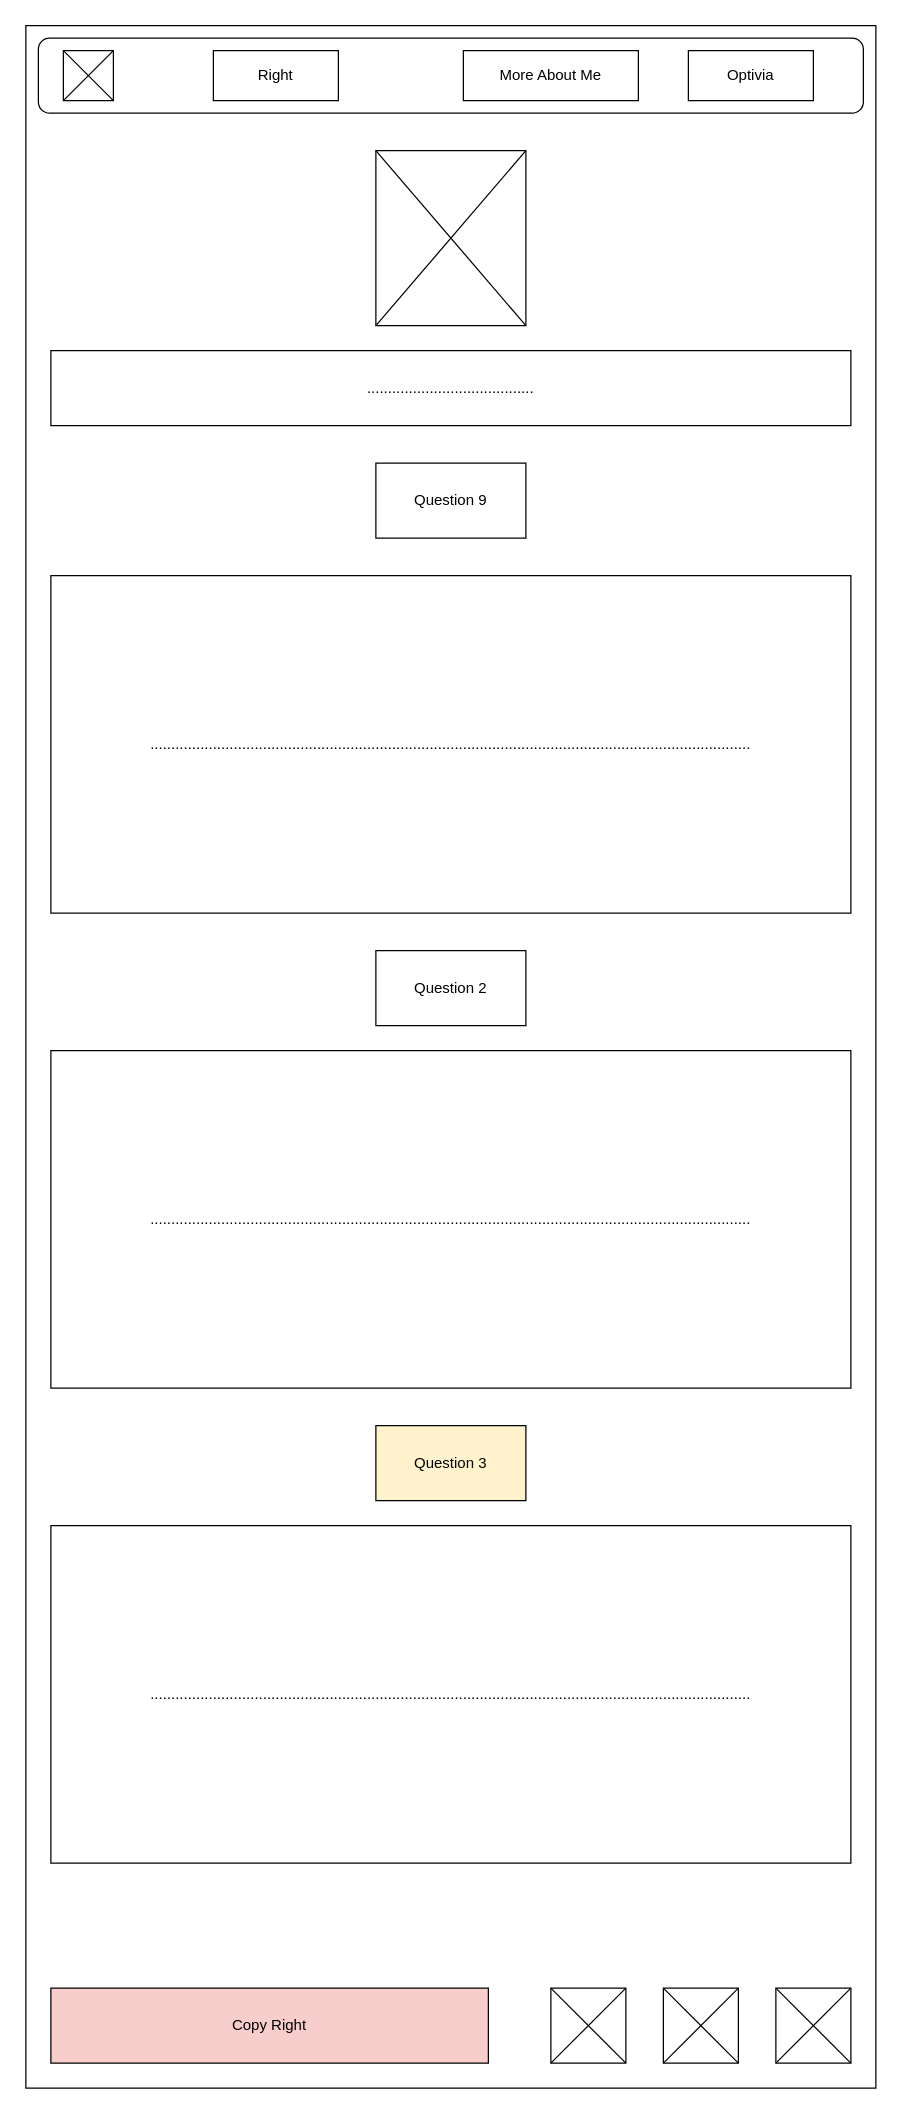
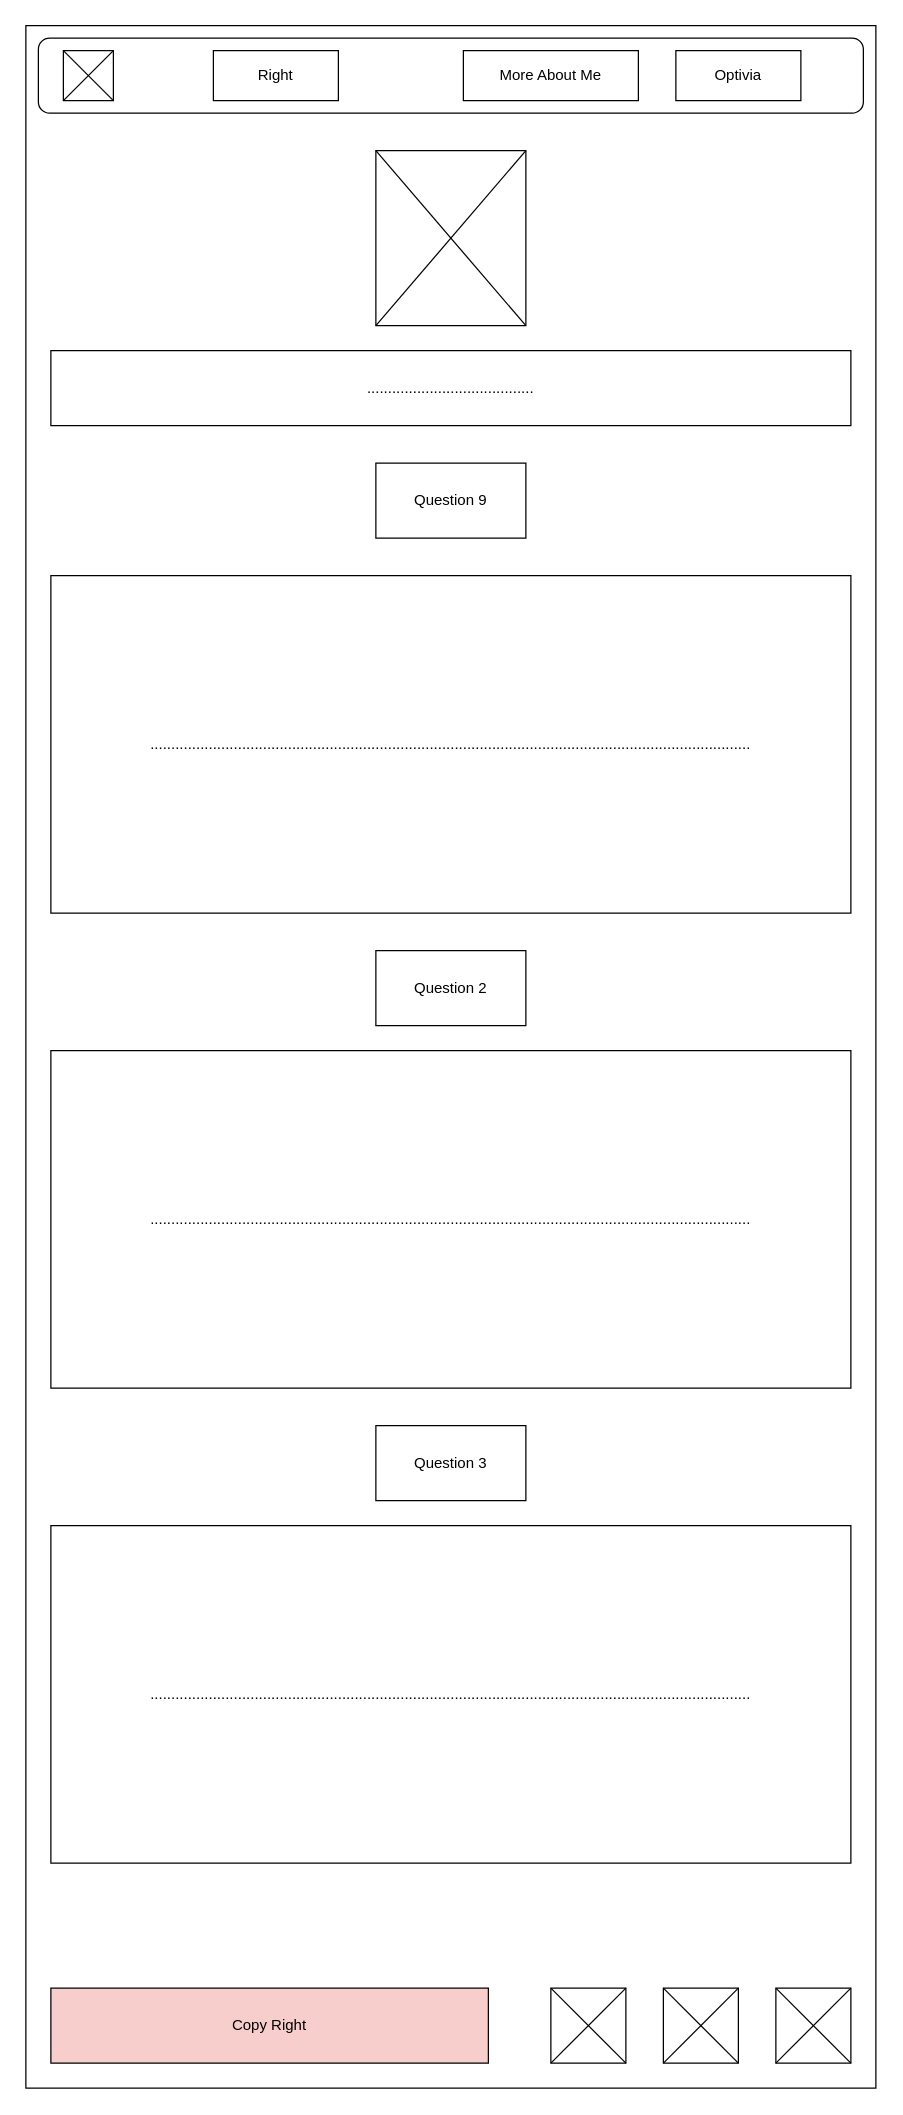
node "Optivia": moved (751, 76) -> (738, 76)
node "Question 3": fillcolor #fff2cc -> #ffffff
